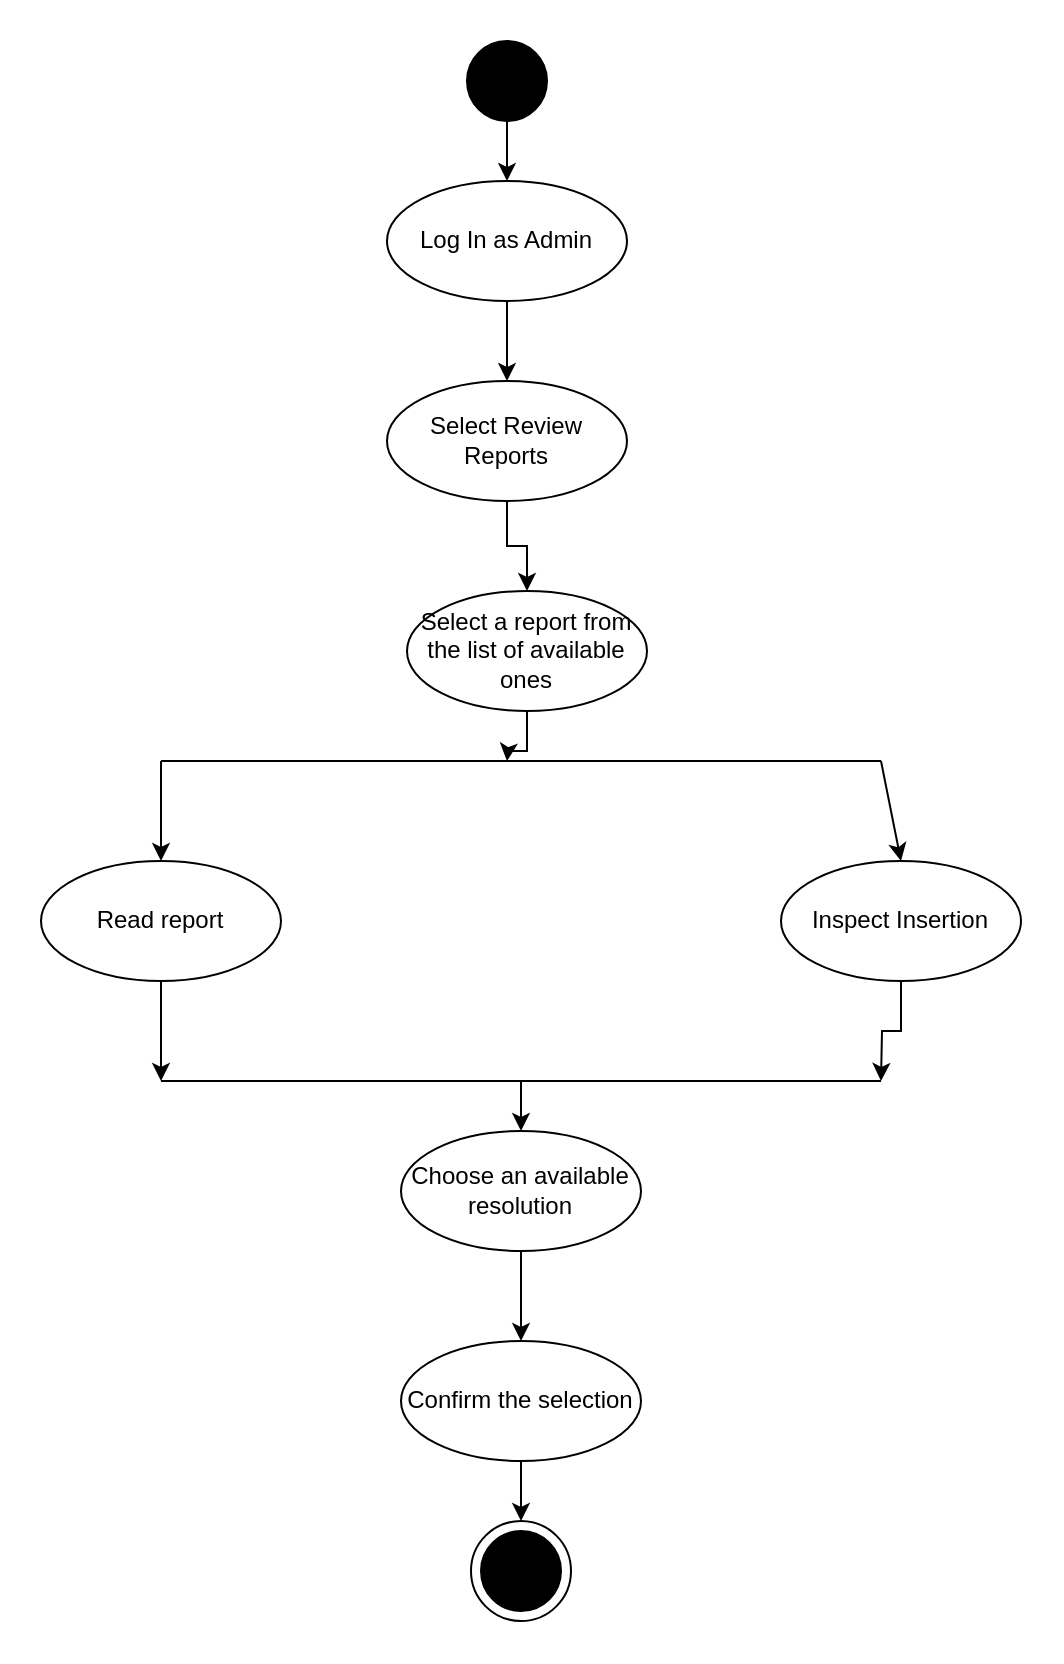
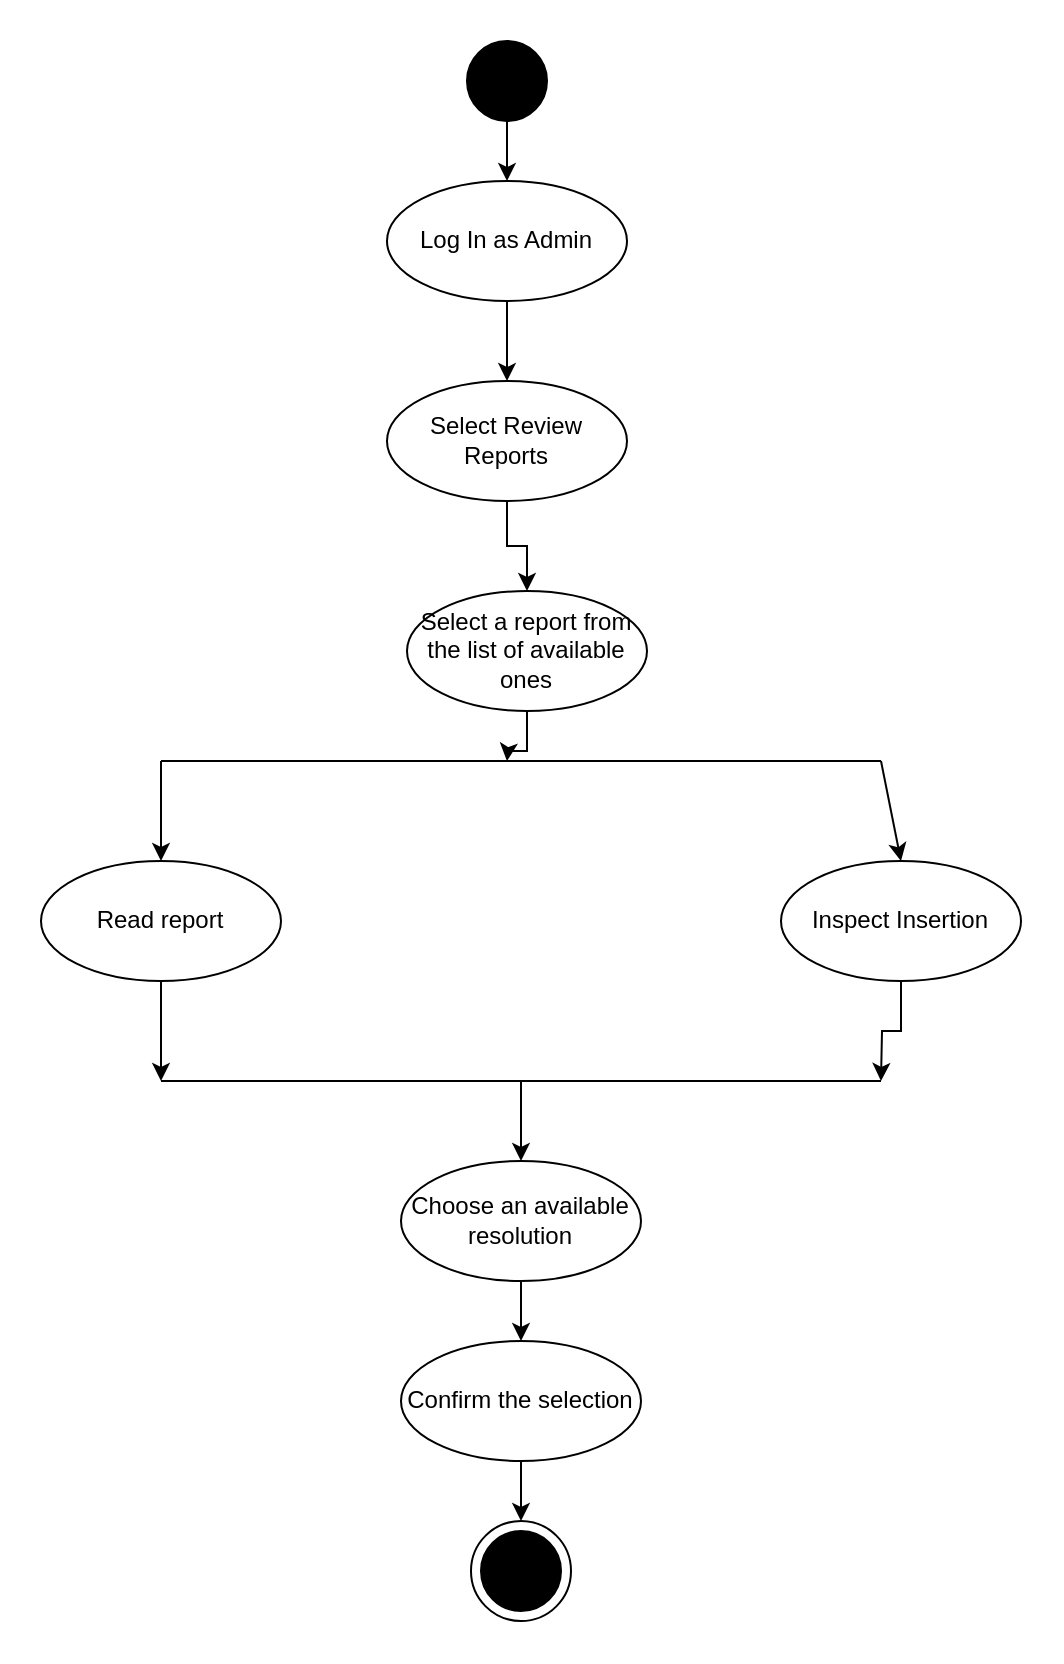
node "Choose an available resolution": moved (521, 1191) -> (521, 1221)
